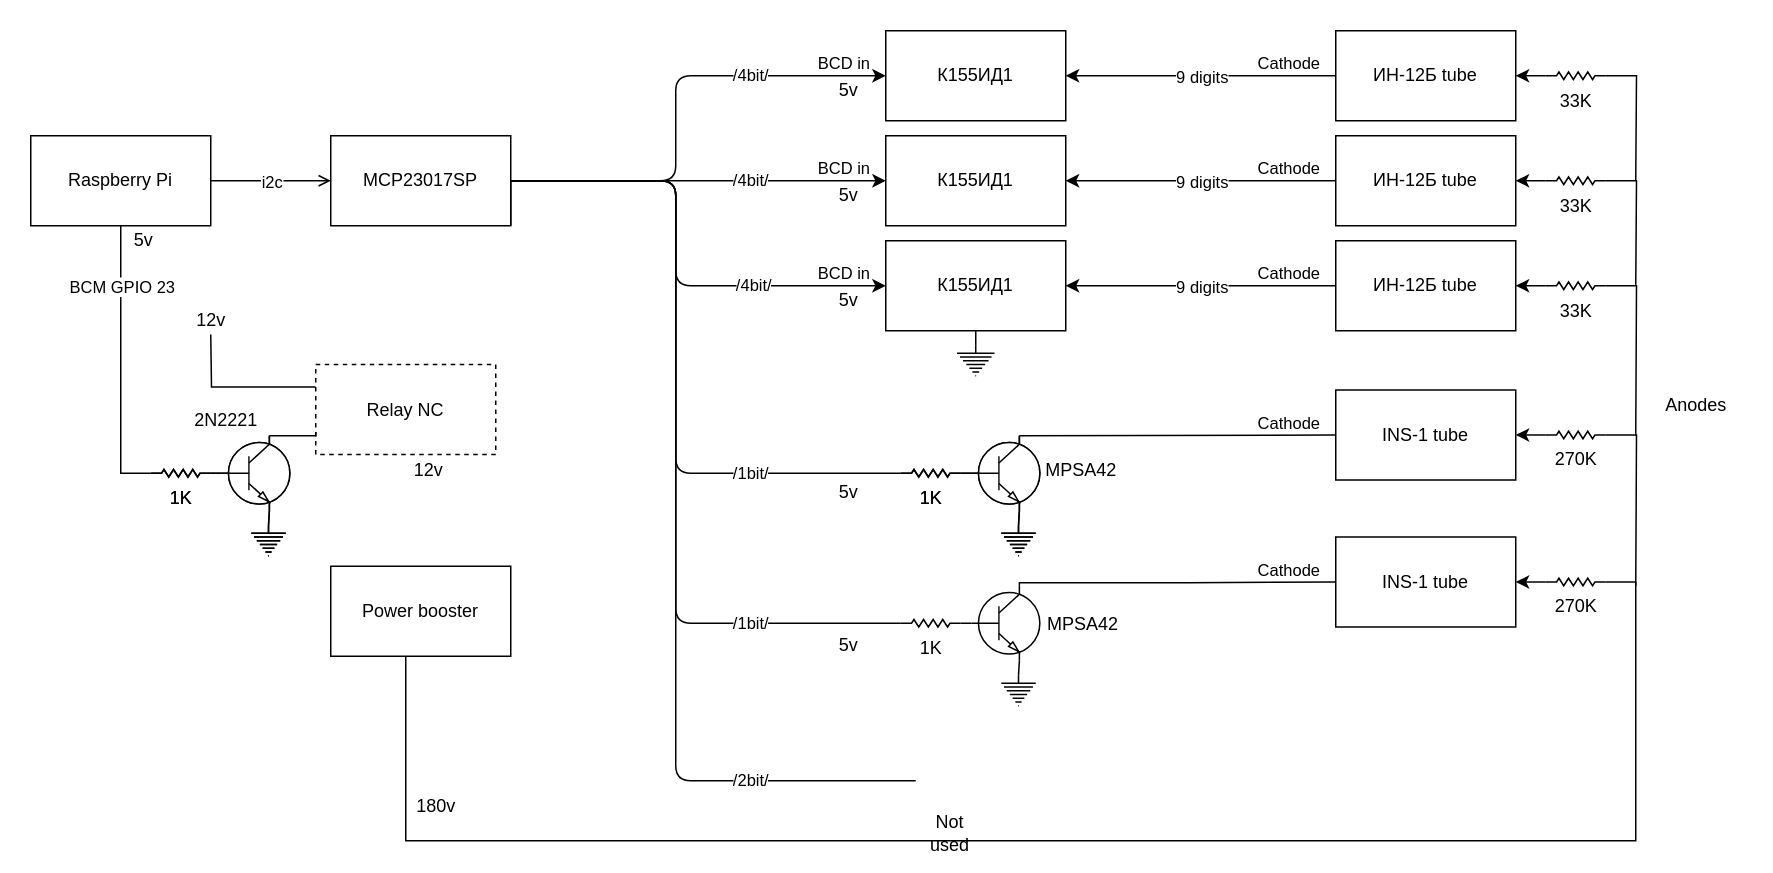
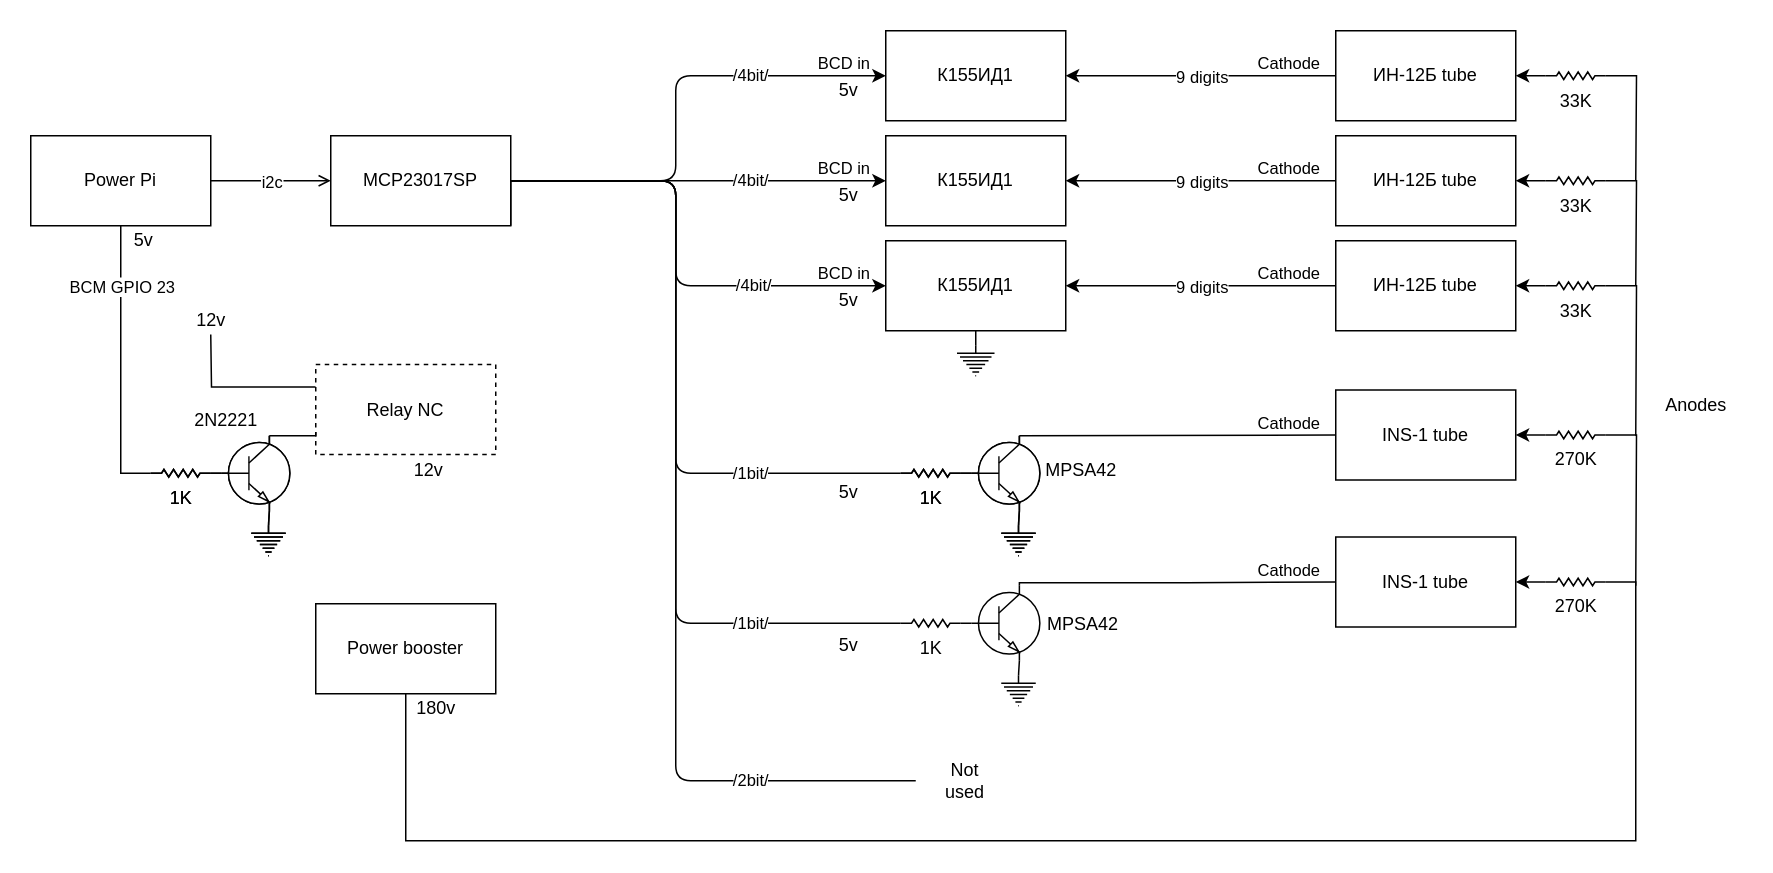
node "Raspberry Pi": label "Raspberry Pi" -> "Power Pi"
node "Power booster": moved (421, 611) -> (406, 649)
node "180v": moved (436, 806) -> (436, 709)
node "Not used": moved (950, 833) -> (965, 781)
